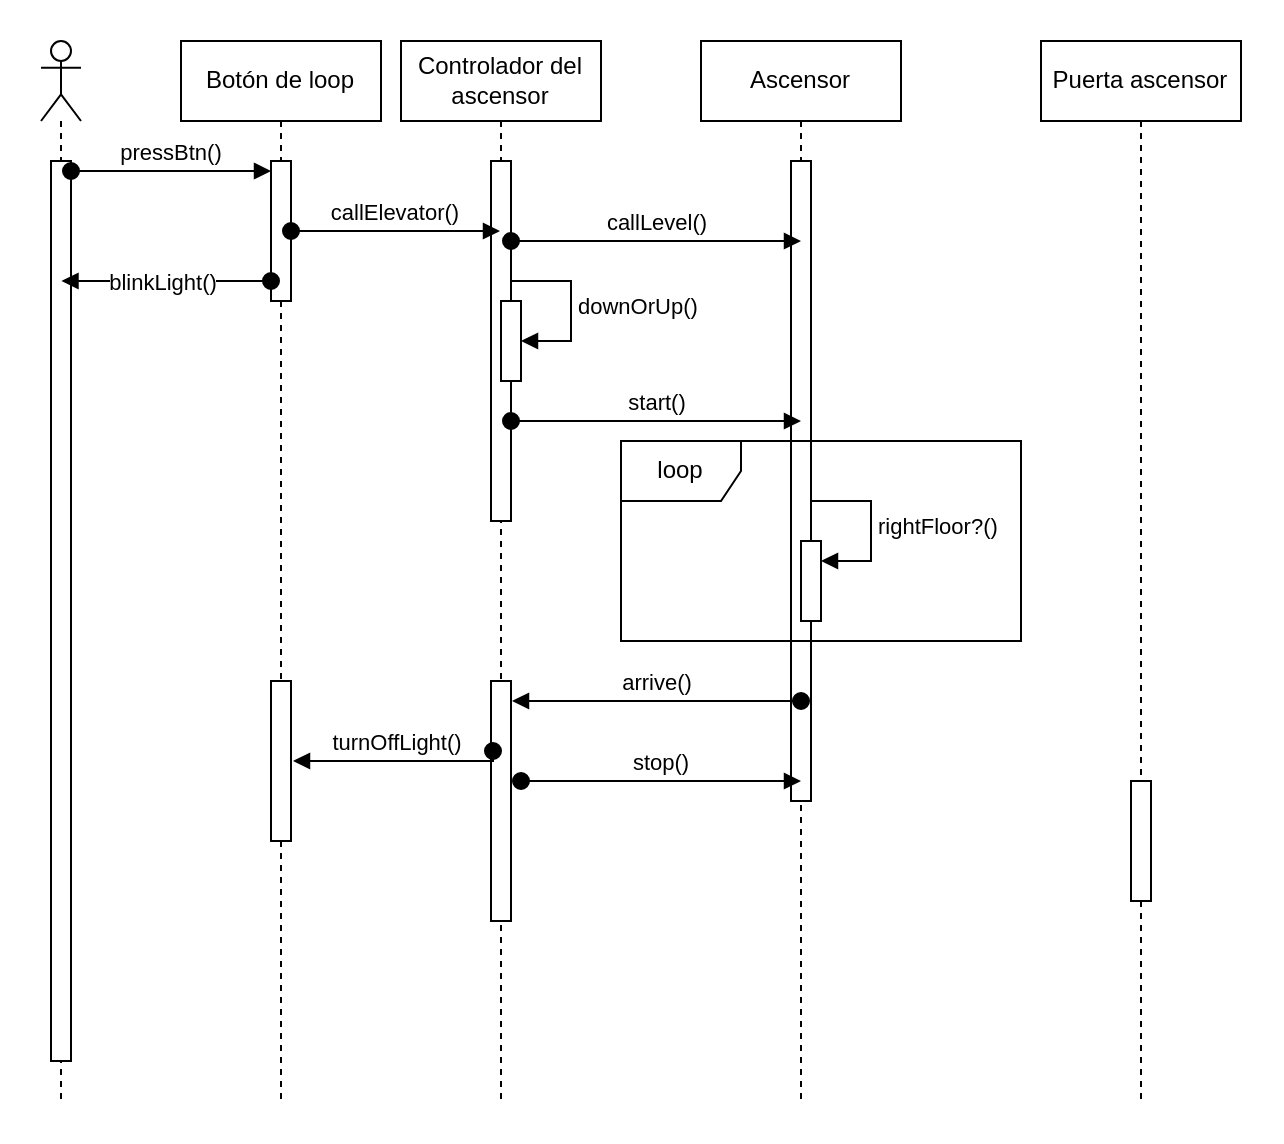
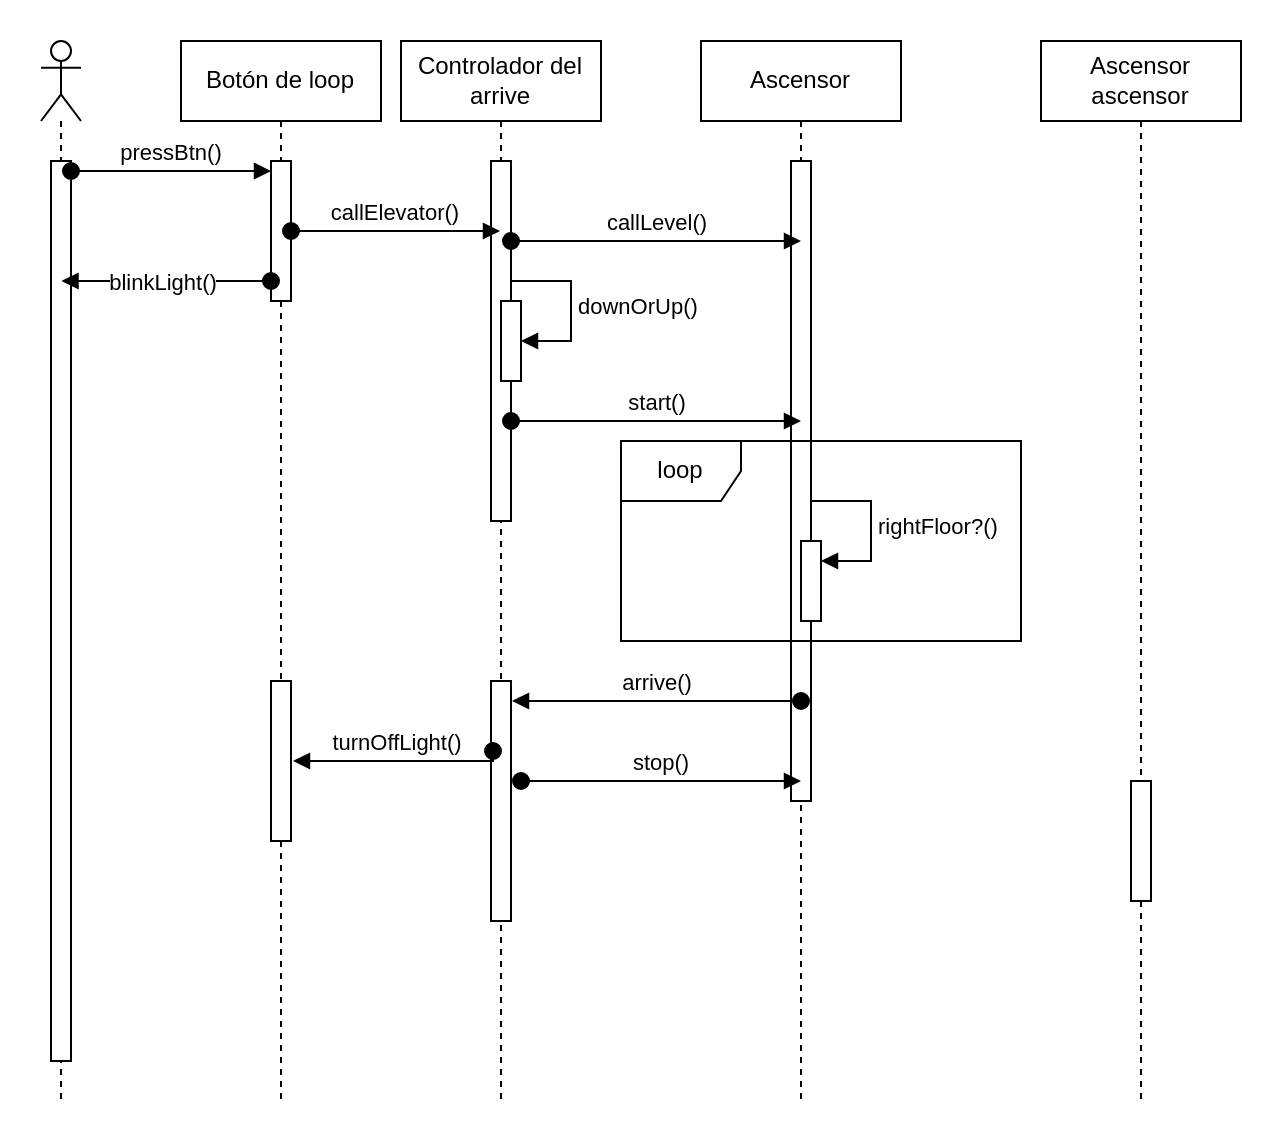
node "Controlador del ascensor": label "Controlador del ascensor" -> "Controlador del arrive"
node "Puerta ascensor": label "Puerta ascensor" -> "Ascensor ascensor"
